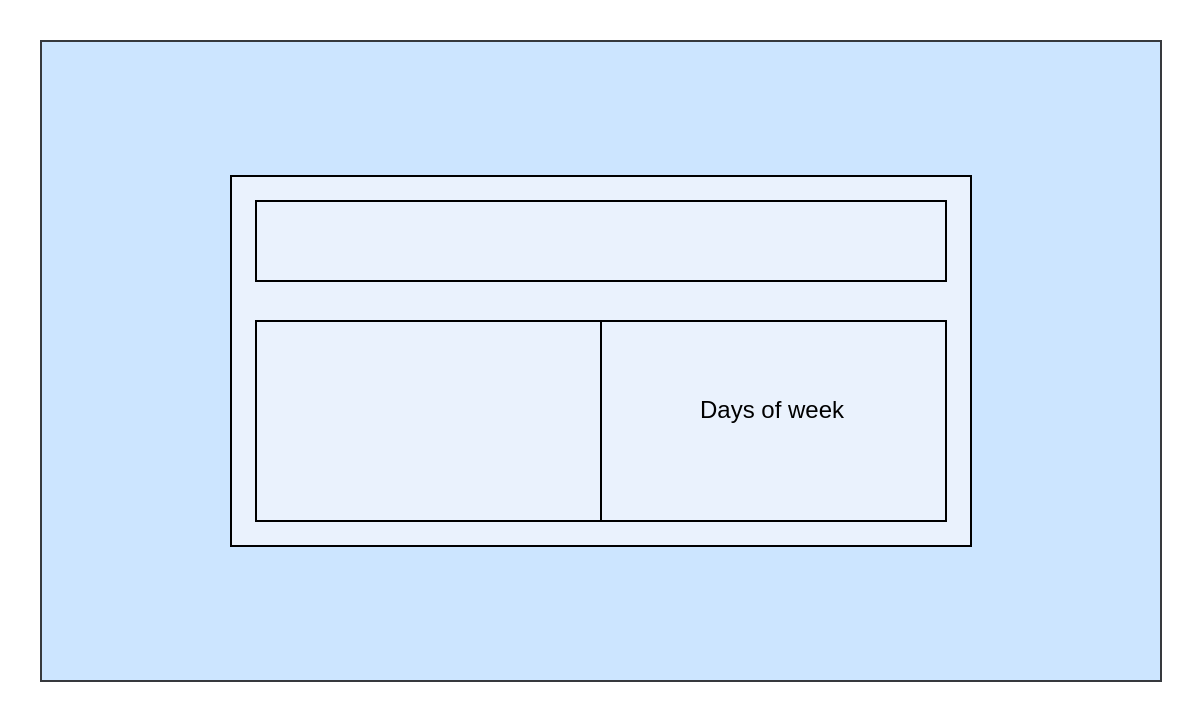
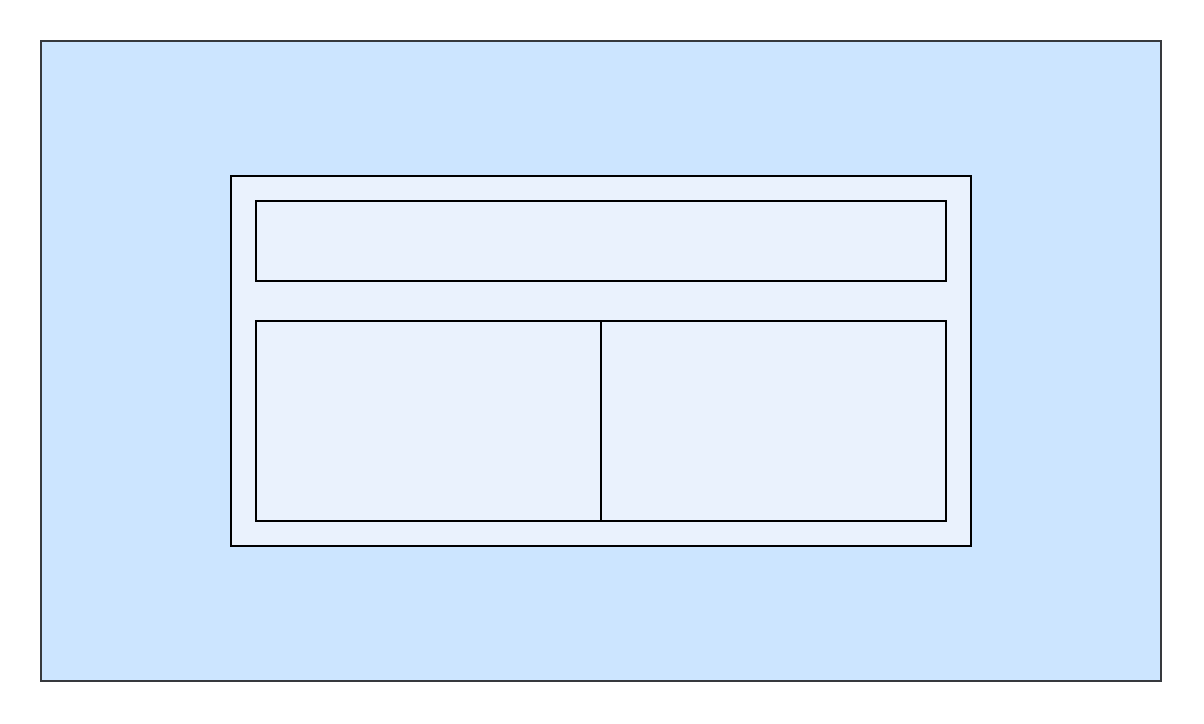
node "Days of week": removed
